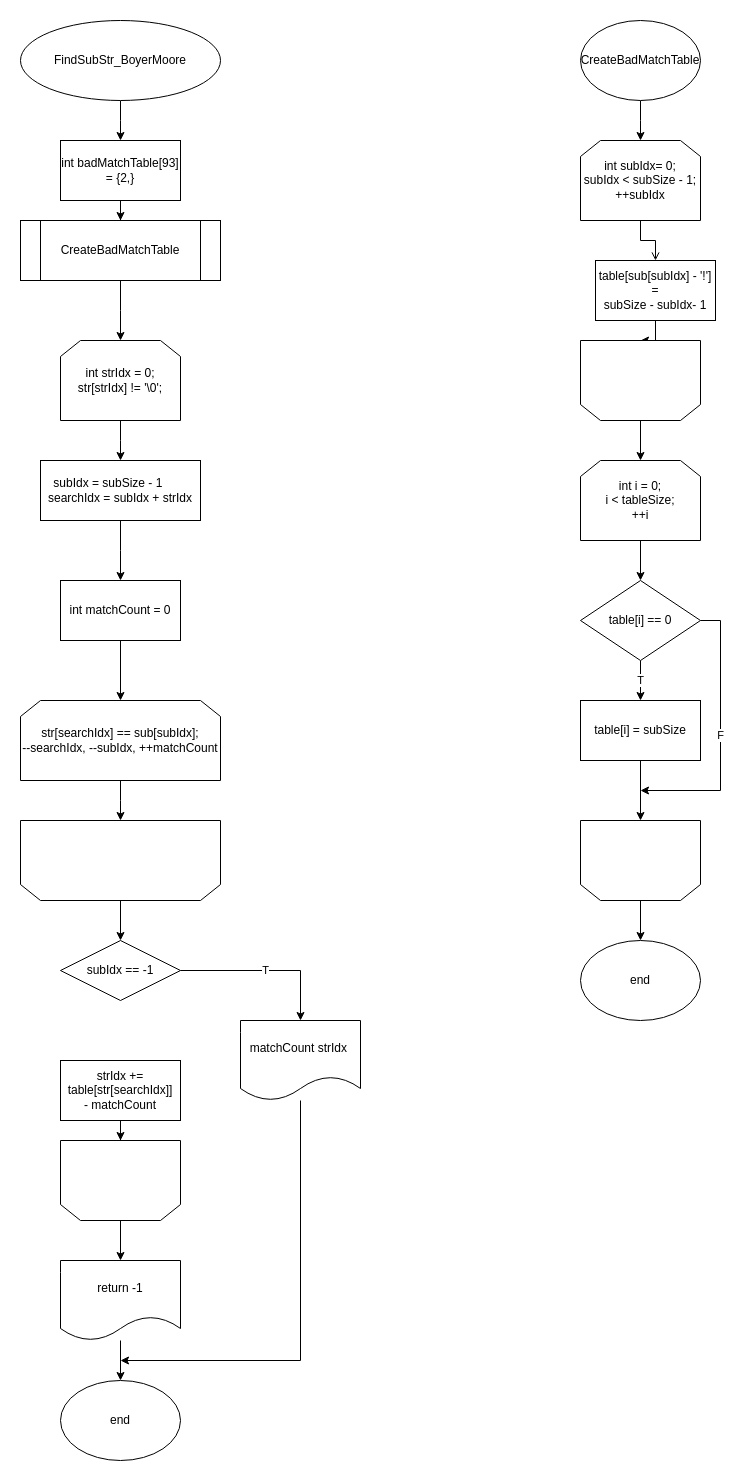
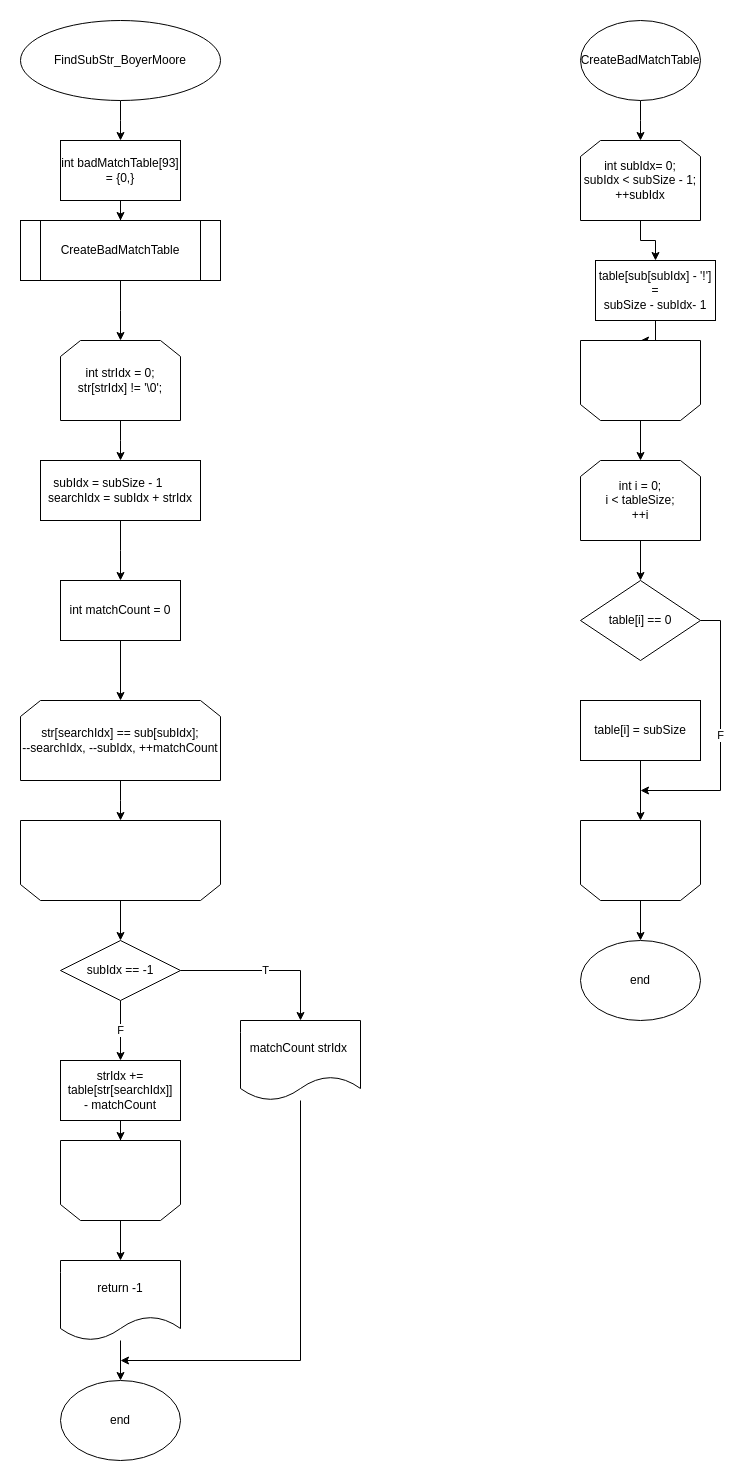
node "int badMatchTable[93] = {2,}": label "int badMatchTable[93] = {2,}" -> "int badMatchTable[93] = {0,}"
edge "int subIdx= 0; subIdx < subSize - 1; ++subIdx" -> "table[sub[subIdx] - '!'] = subSize - subIdx- 1": arrowhead open -> classic
edge "table[i] == 0" -> "table[i] = subSize": removed, label "T"
edge "subIdx == -1" -> "strIdx += table[str[searchIdx]] - matchCount": added, label "F"
